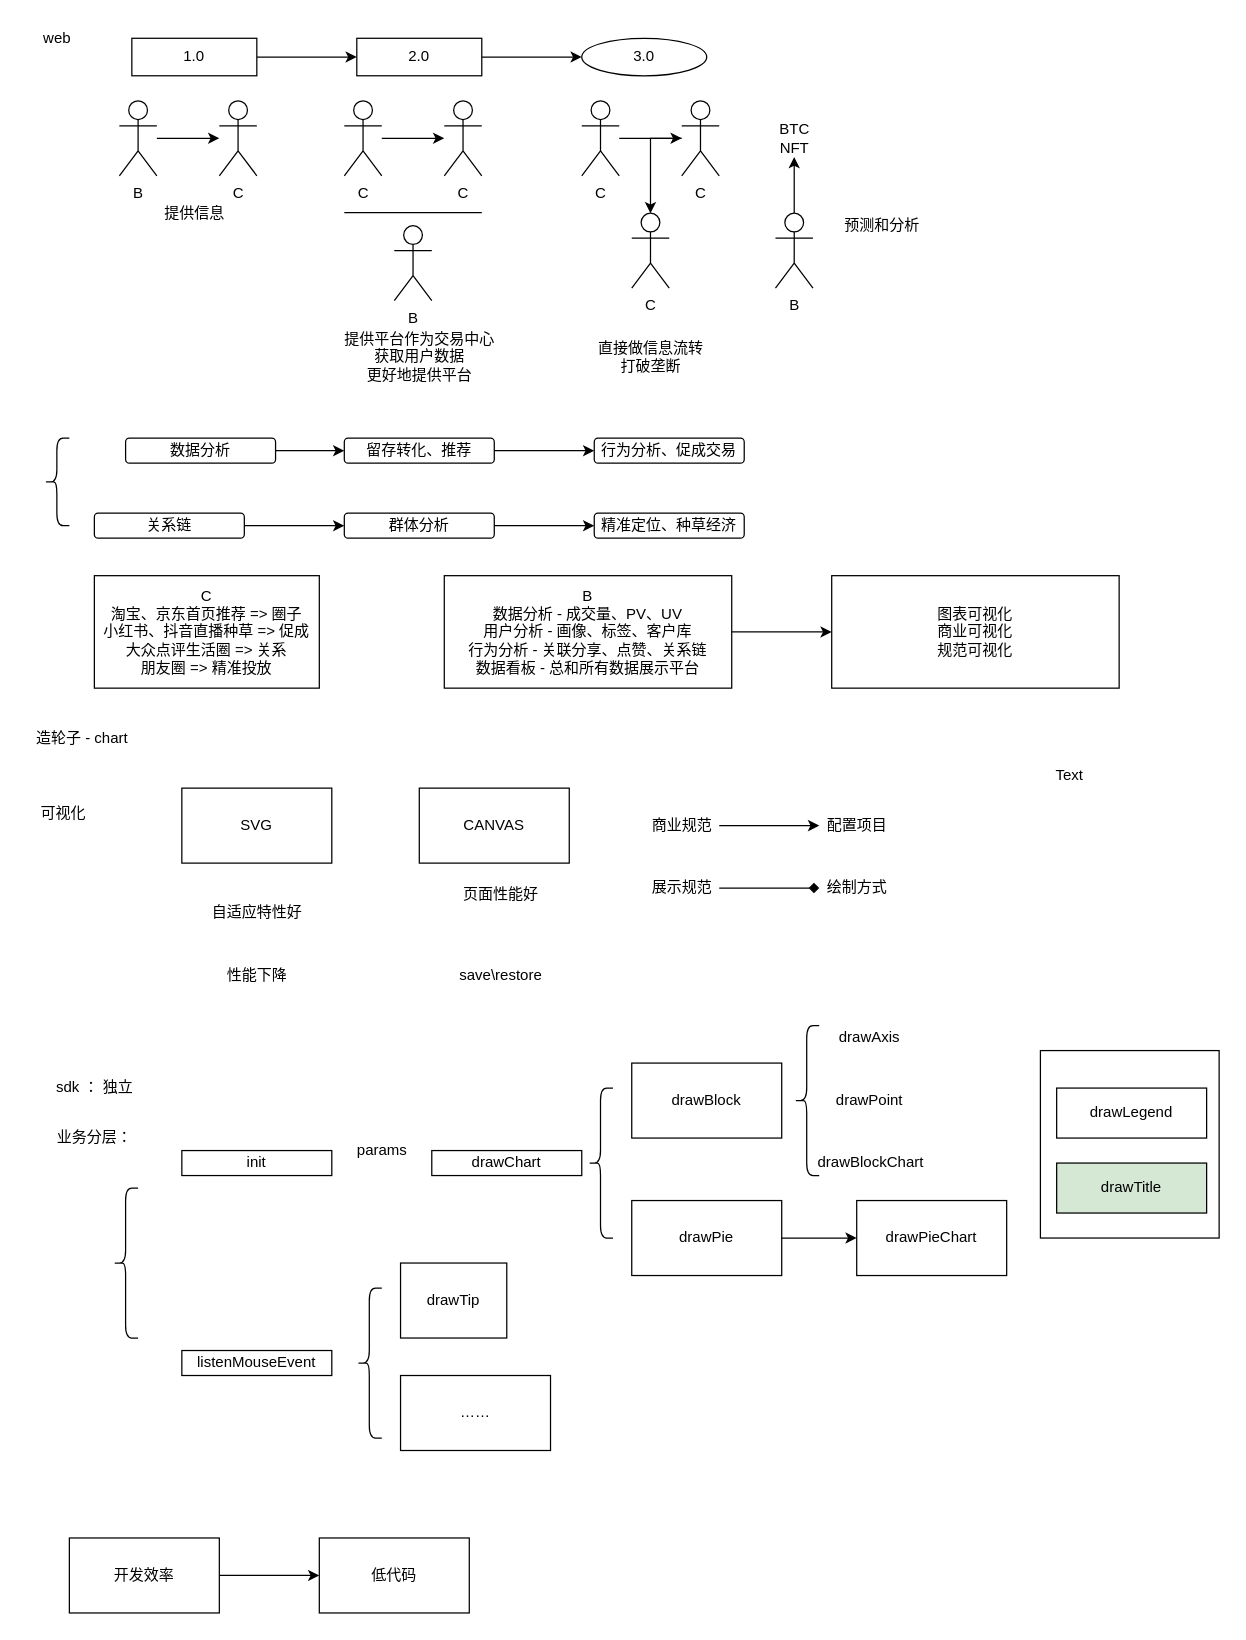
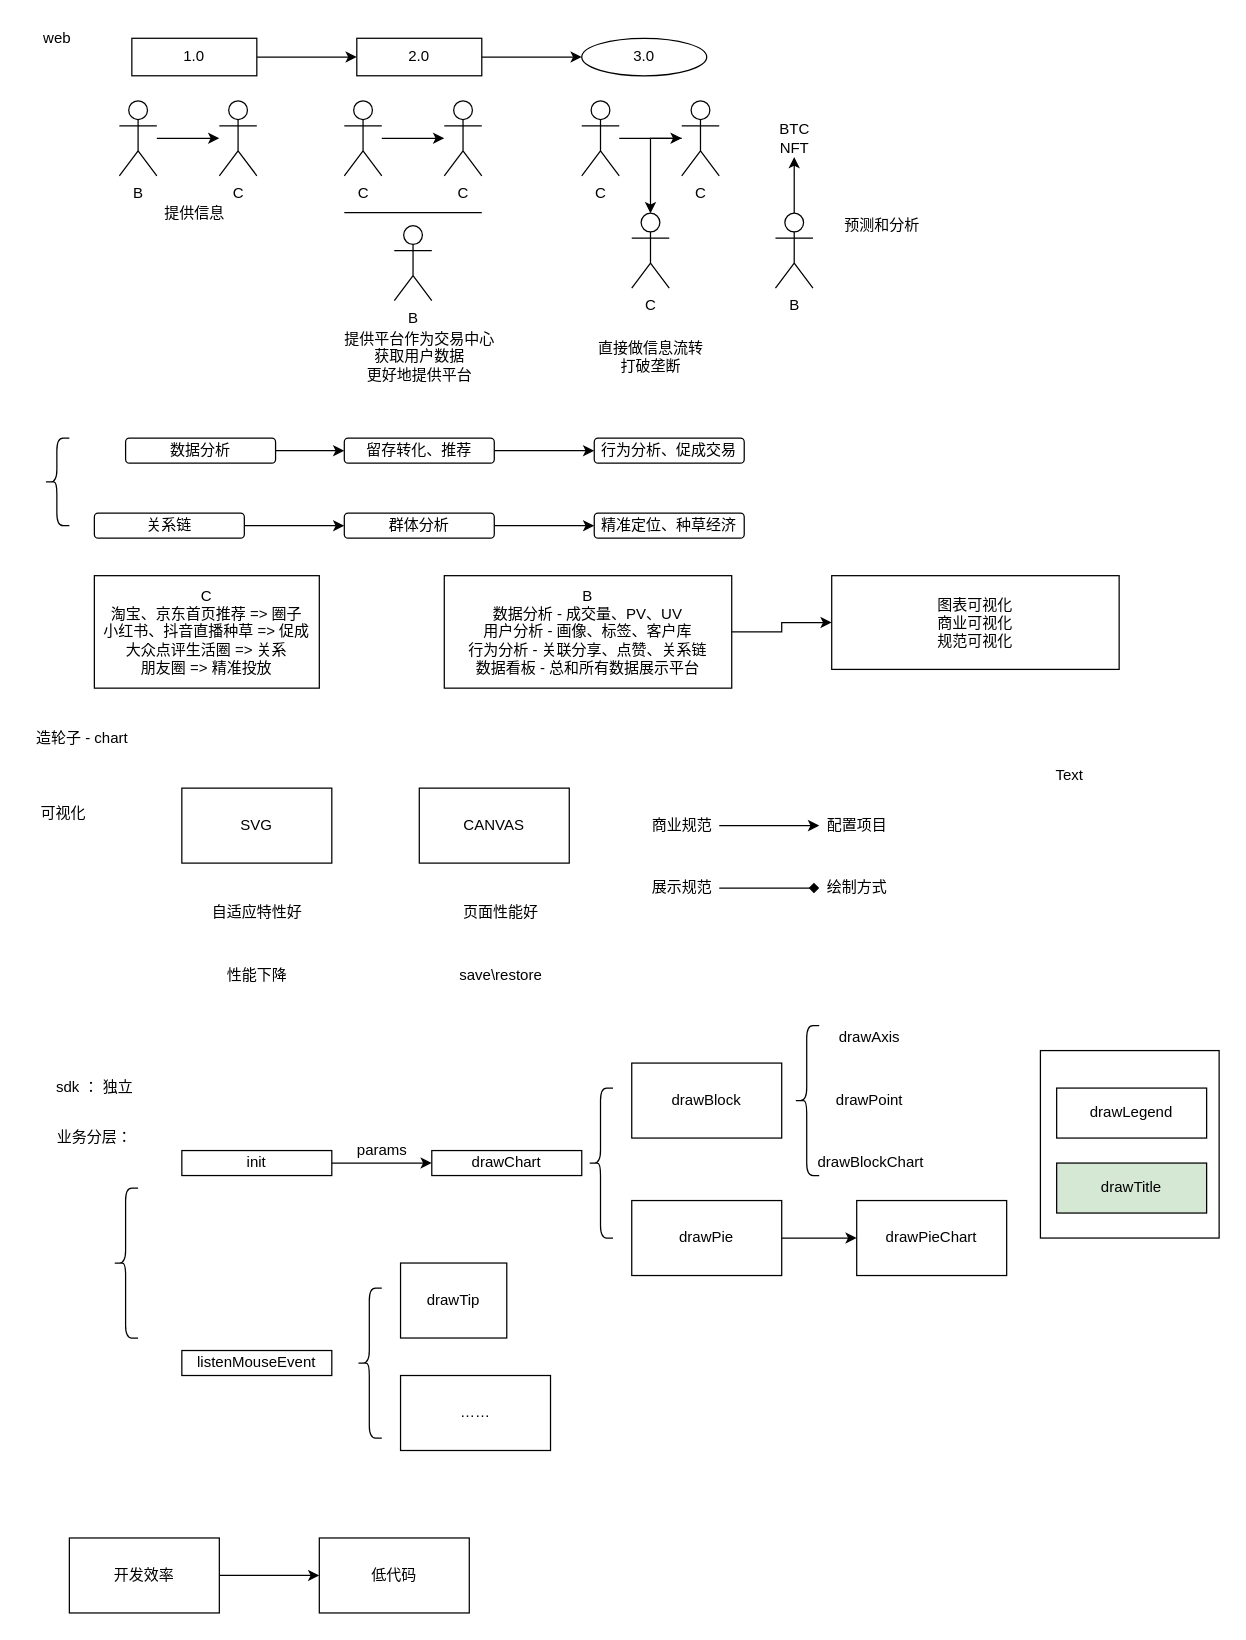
node "图表可视化 商业可视化 规范可视化": size 288x113 -> 288x94
node "页面性能好": moved (501, 894) -> (501, 913)
edge "init" -> "drawChart": added
